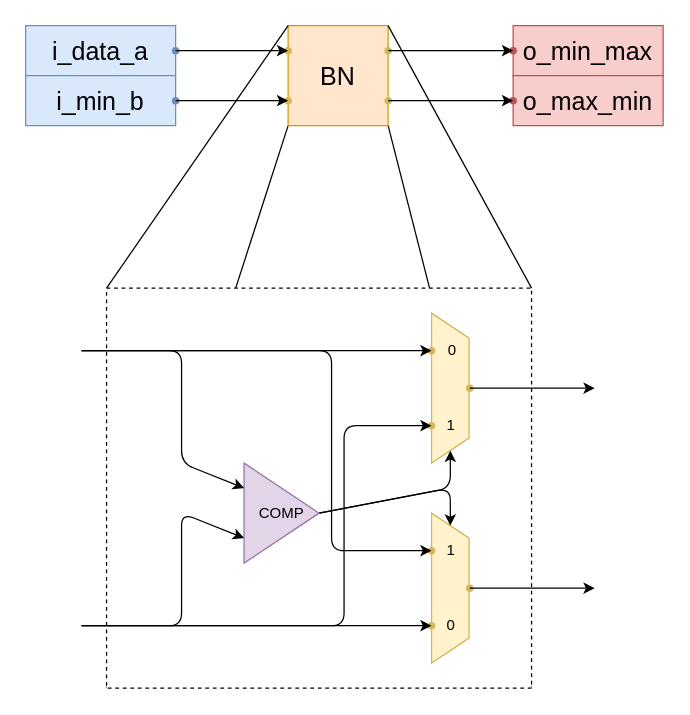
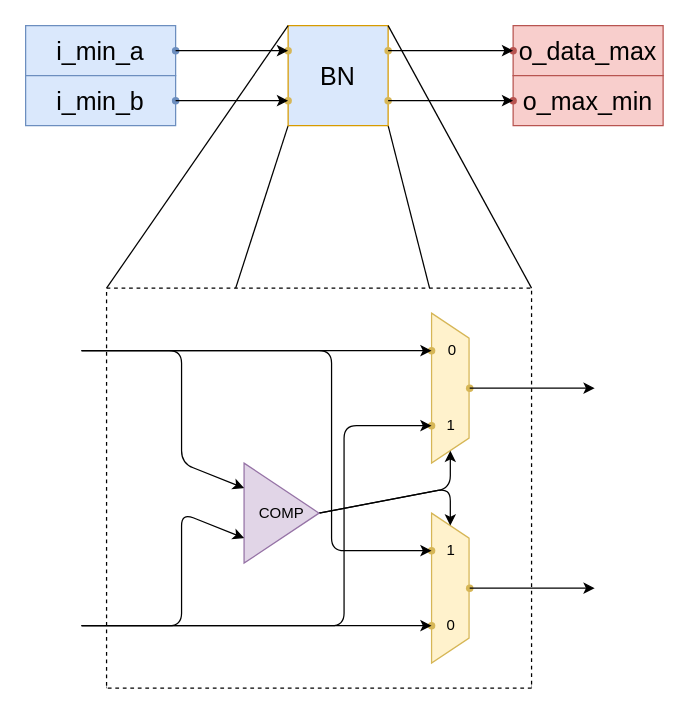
node "i_data_a": label "i_data_a" -> "i_min_a"
node "o_min_max": label "o_min_max" -> "o_data_max"
node "BN": fillcolor #ffe6cc -> #dae8fc
